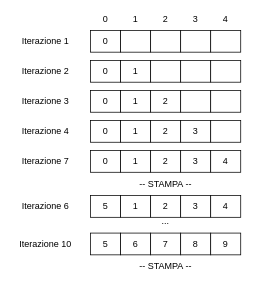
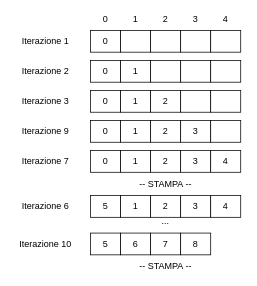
node "Iterazione 4": label "Iterazione 4" -> "Iterazione 9"
node "9": removed
